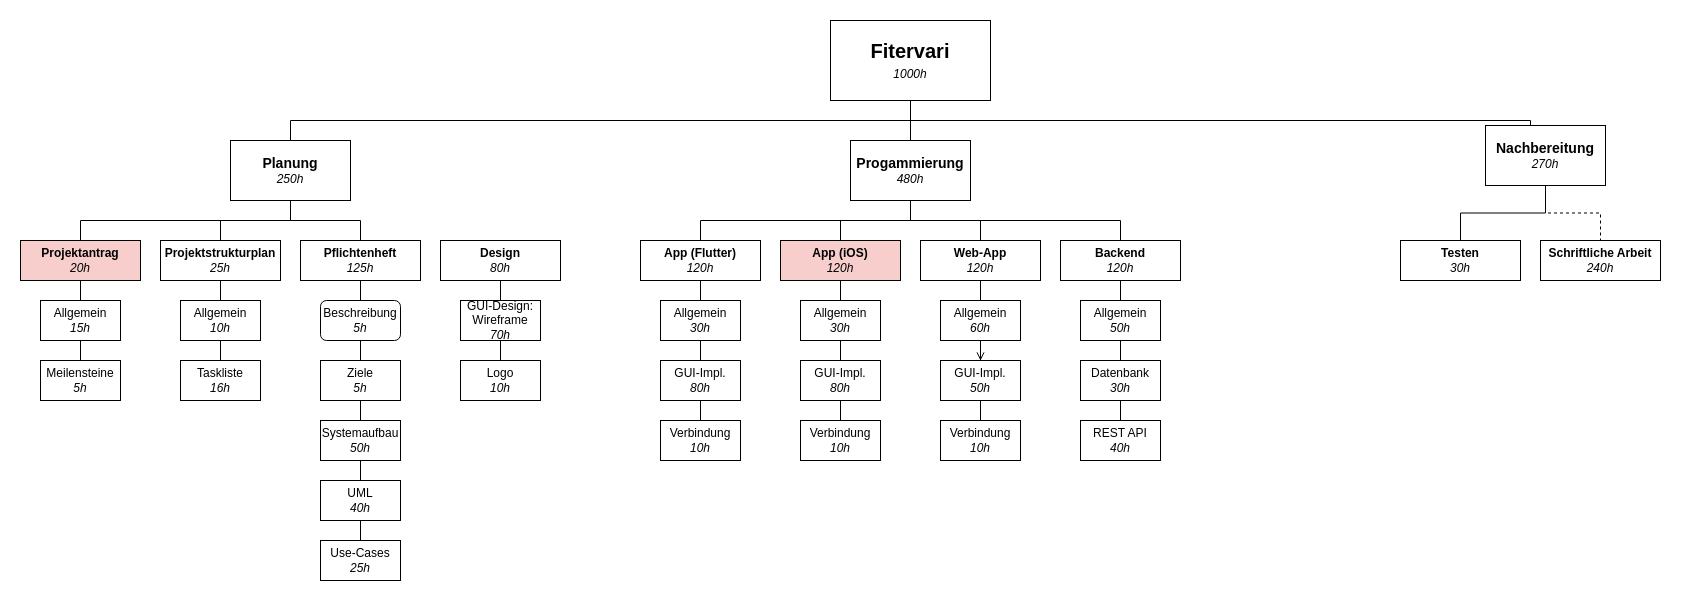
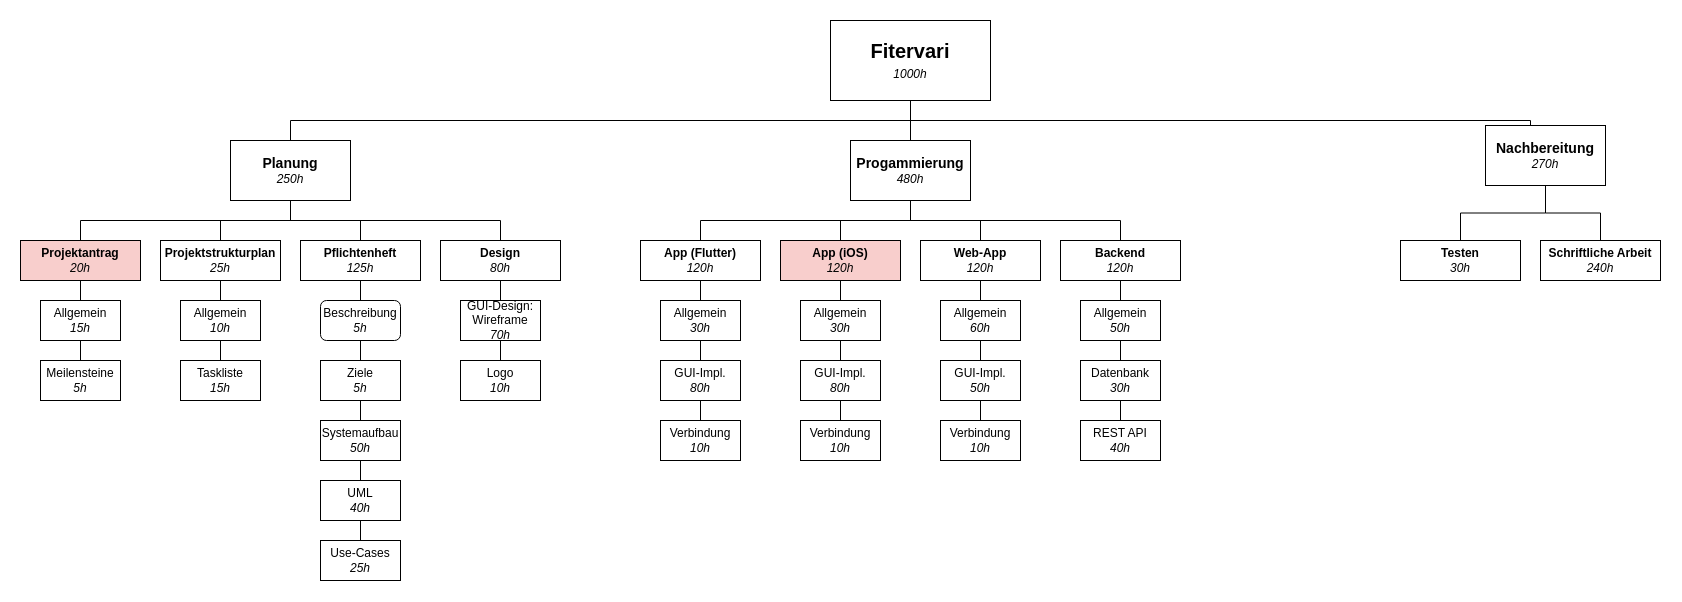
edge "Nachbereitung 270h" -- "Schriftliche Arbeit 240h": style dashed -> solid
edge "Planung 250h" -- "Design 80h": added
edge "Allgemein 60h" -> "GUI-Impl. 50h": arrowhead open -> none
node "Taskliste 16h": label "Taskliste 16h" -> "Taskliste 15h"
